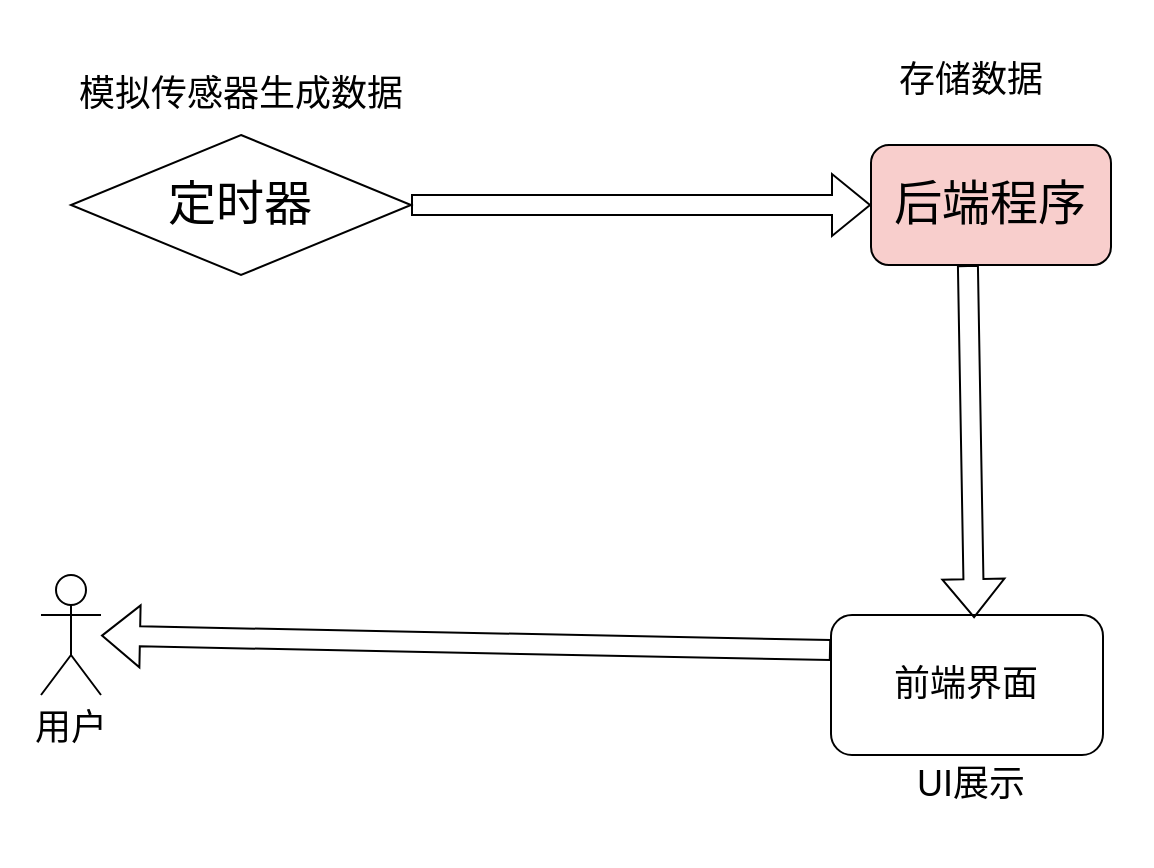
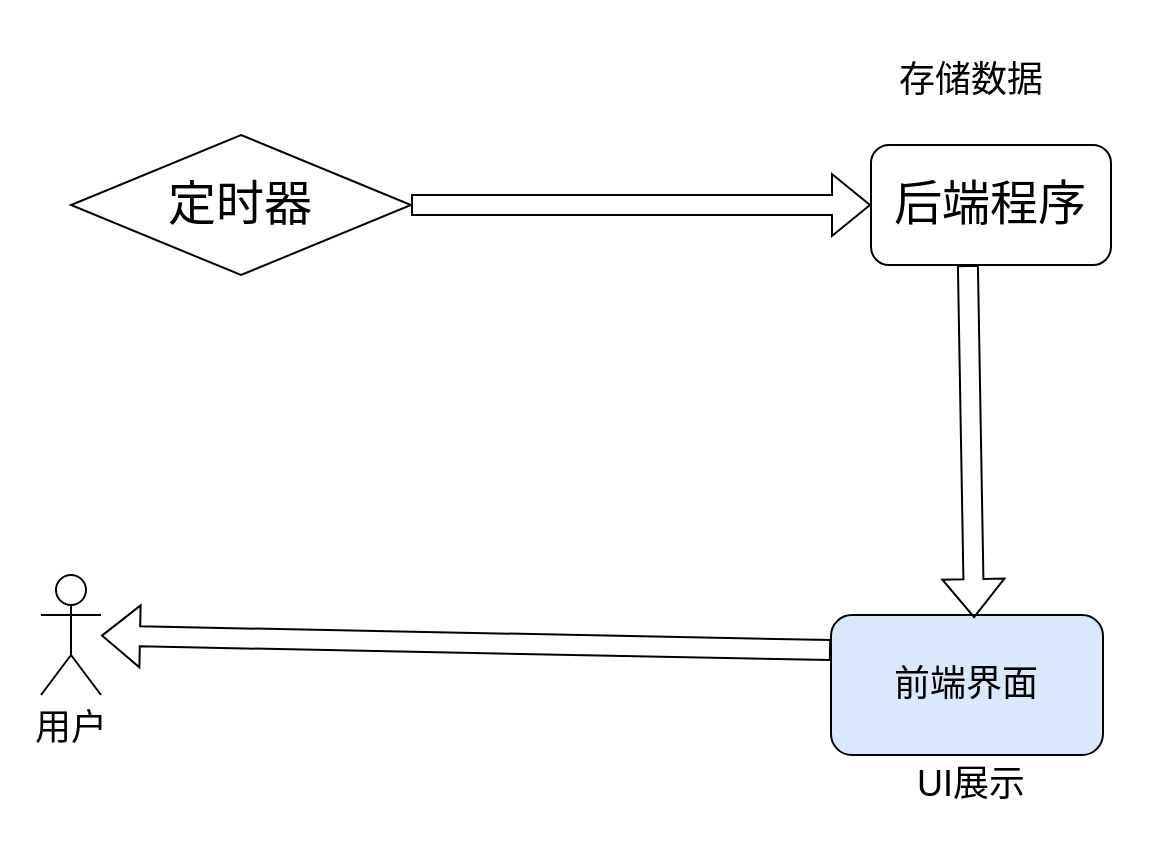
node "模拟传感器生成数据": removed
node "后端程序": fillcolor #f8cecc -> #ffffff
node "前端界面": fillcolor #ffffff -> #dae8fc
